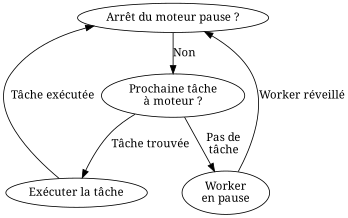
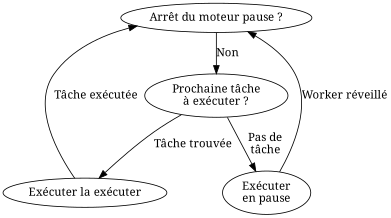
node "Prochaine tâche à moteur ?": label "Prochaine tâche à moteur ?" -> "Prochaine tâche à exécuter ?"
node "Exécuter la tâche": label "Exécuter la tâche" -> "Exécuter la exécuter"
node "Worker en pause": label "Worker en pause" -> "Exécuter en pause"
